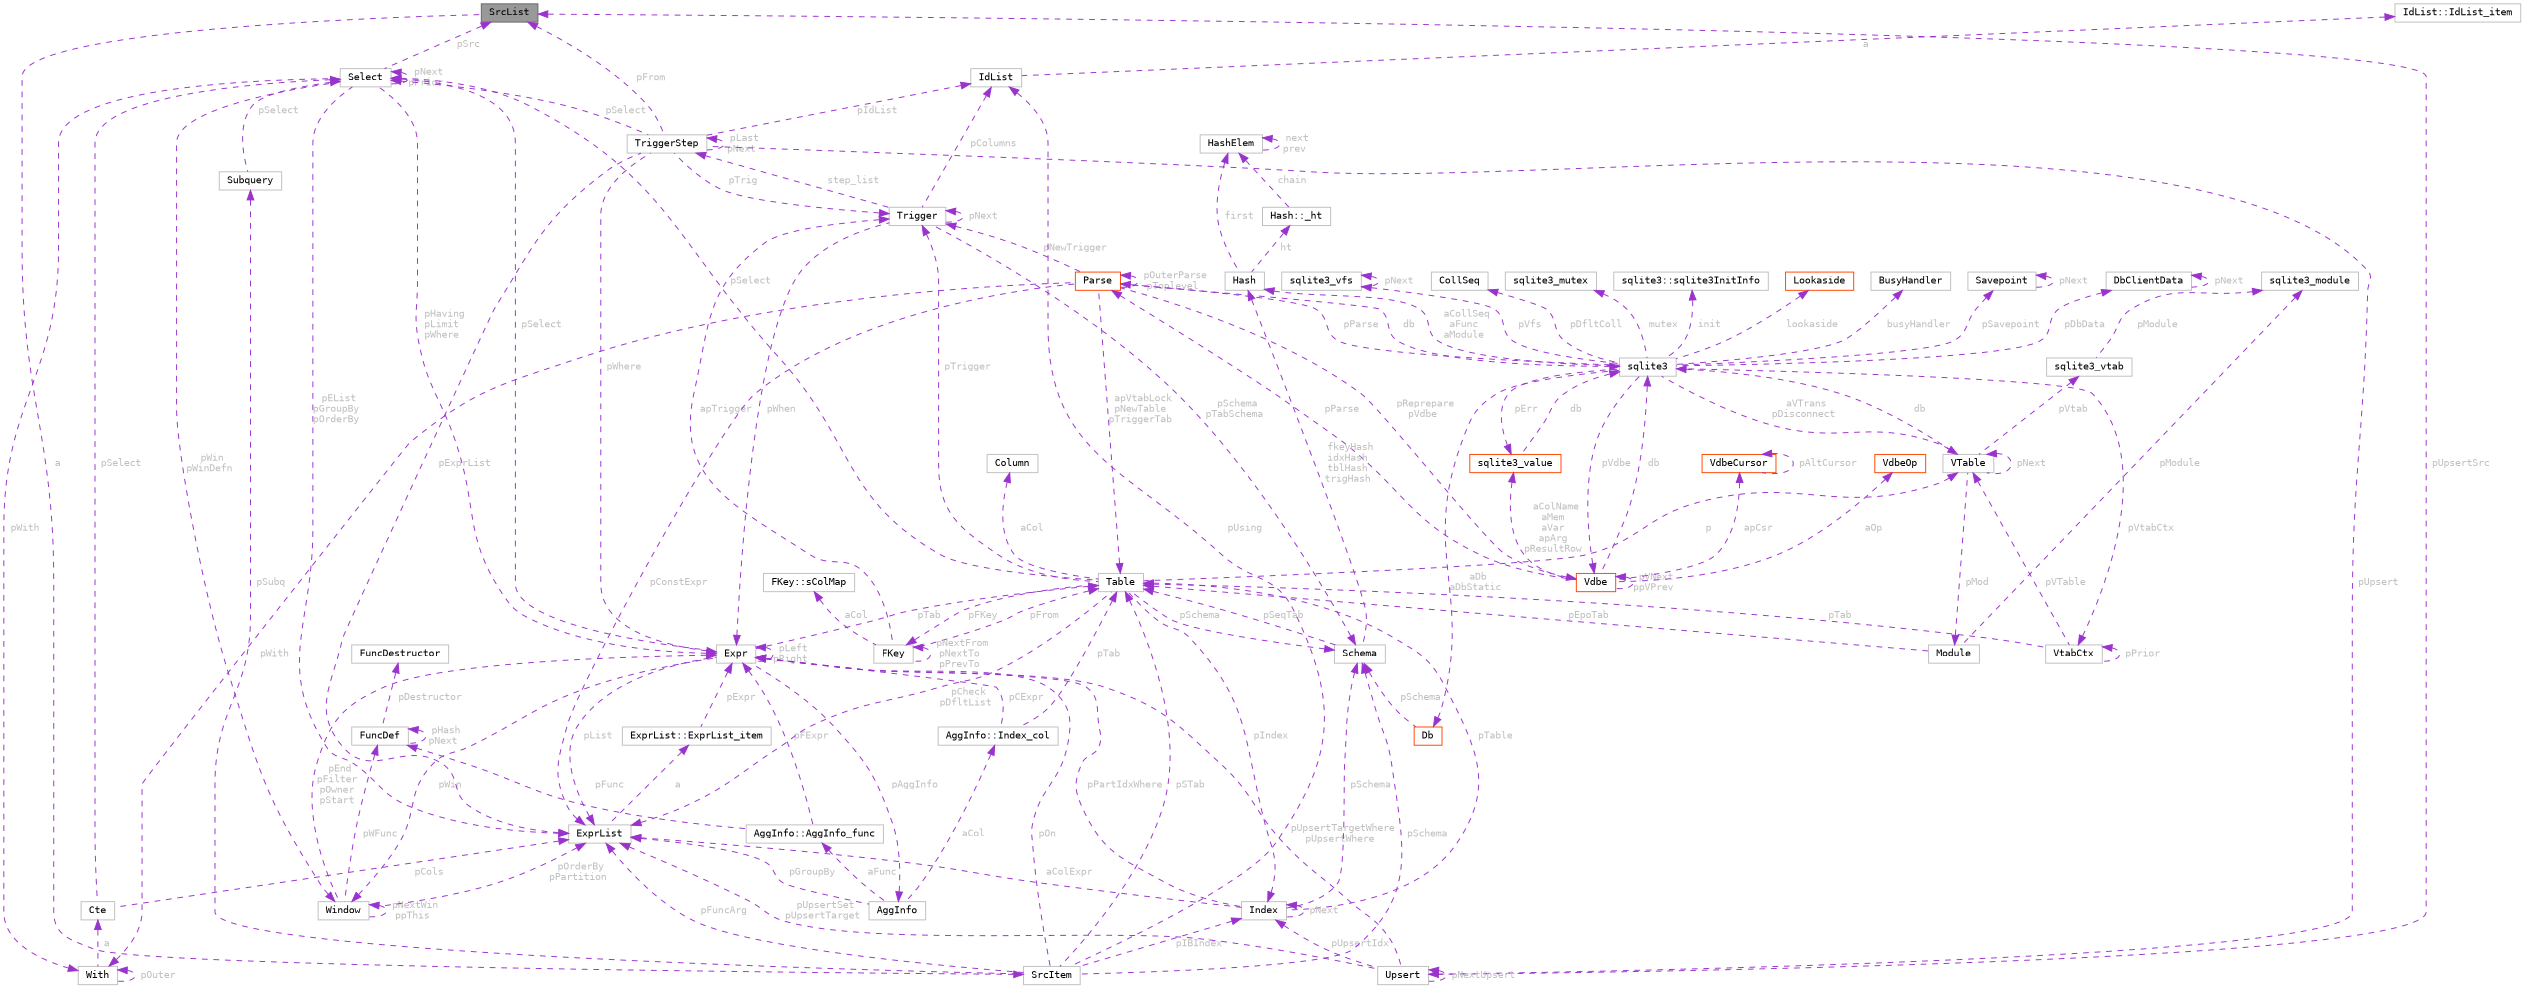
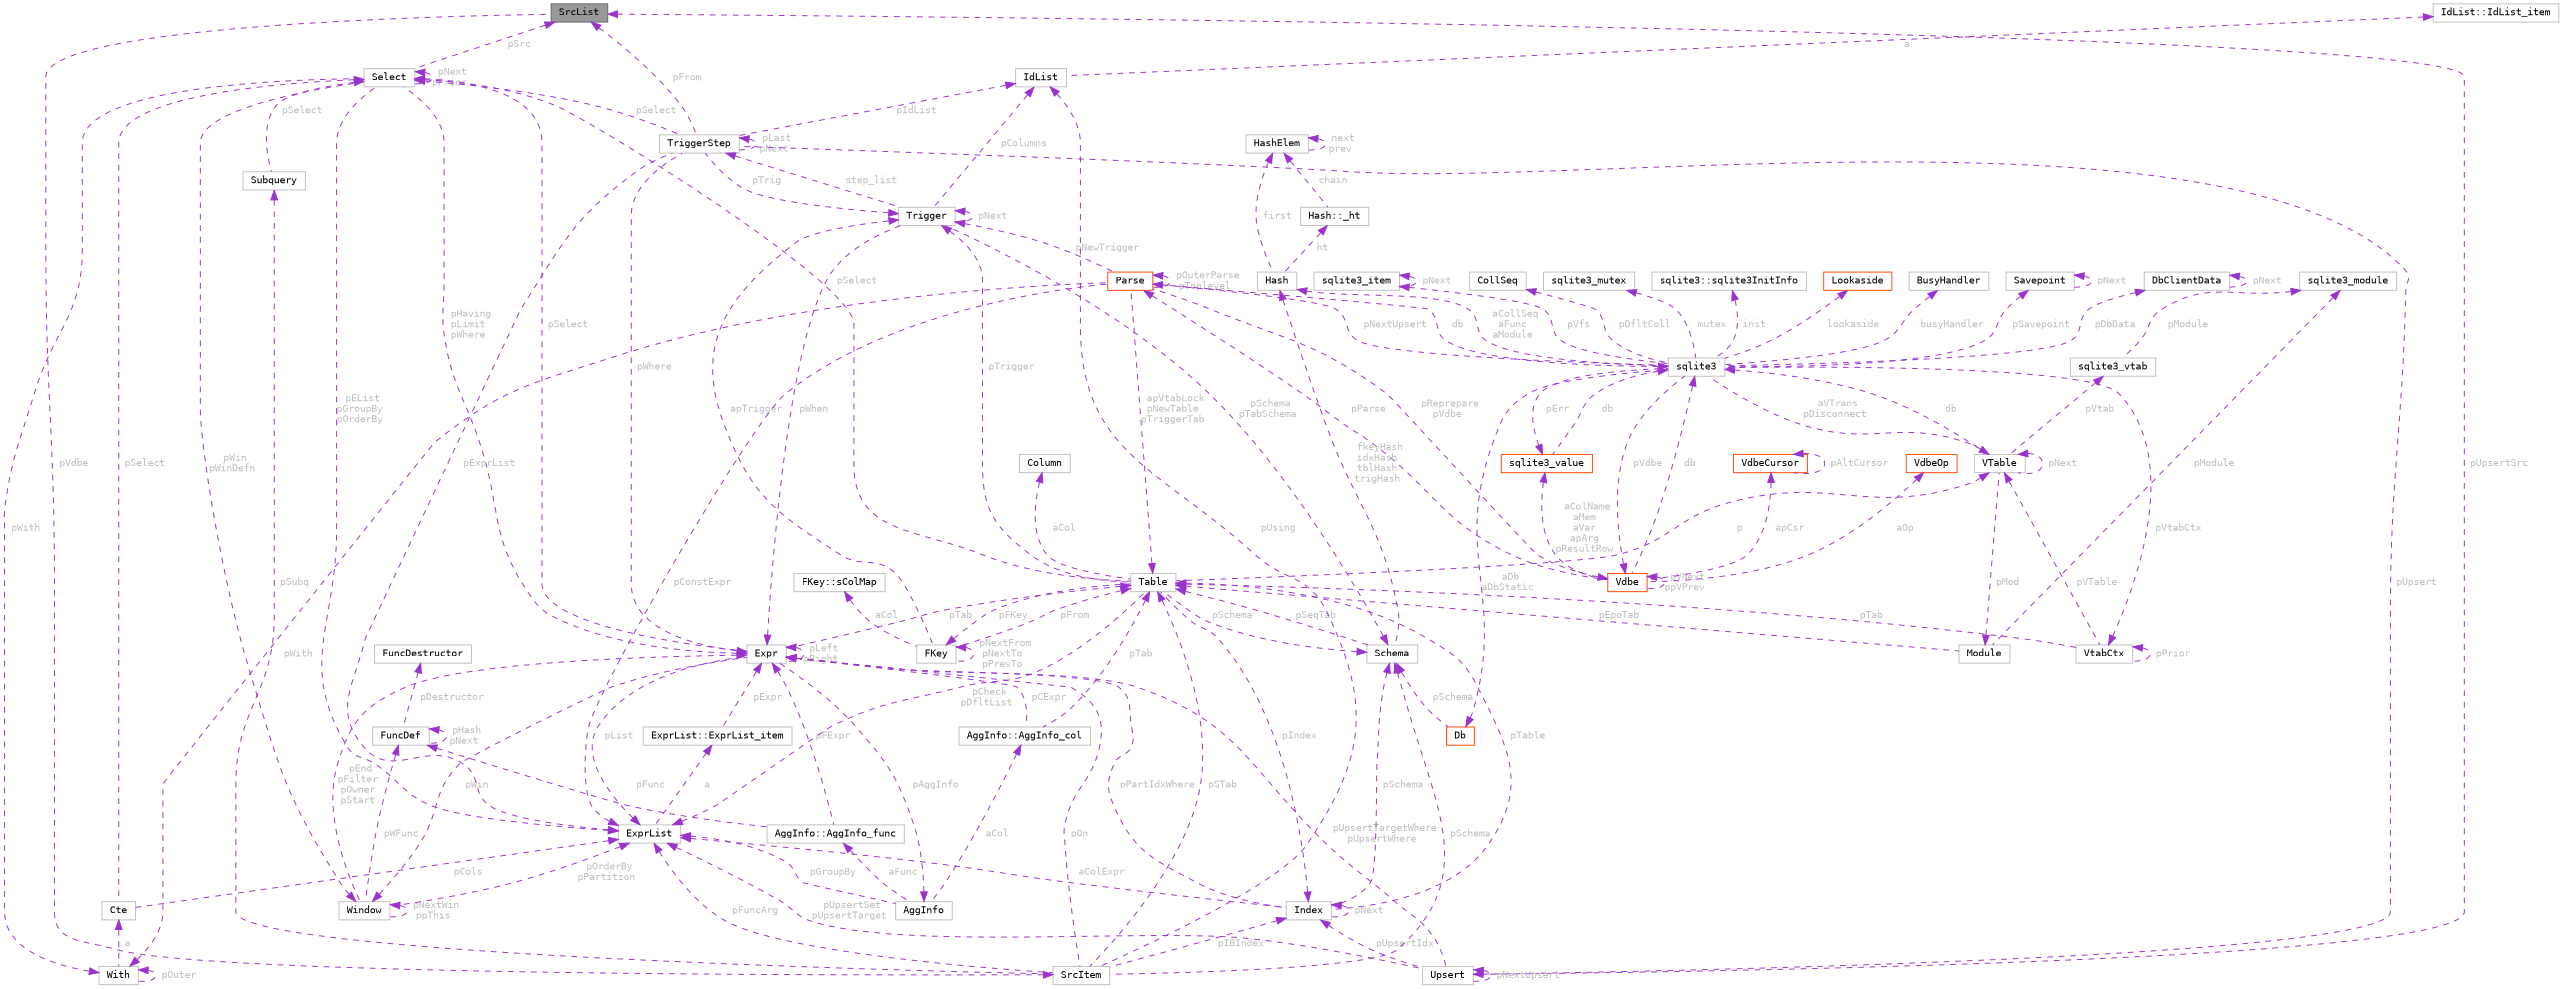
node "sqlite3_vfs": label "sqlite3_vfs" -> "sqlite3_item"
edge "sqlite3" -> "Parse": label " pParse" -> " pNextUpsert"
edge "SrcList" -> "SrcItem": label " a" -> " pVdbe"
node "AggInfo::Index_col": label "AggInfo::Index_col" -> "AggInfo::AggInfo_col"
